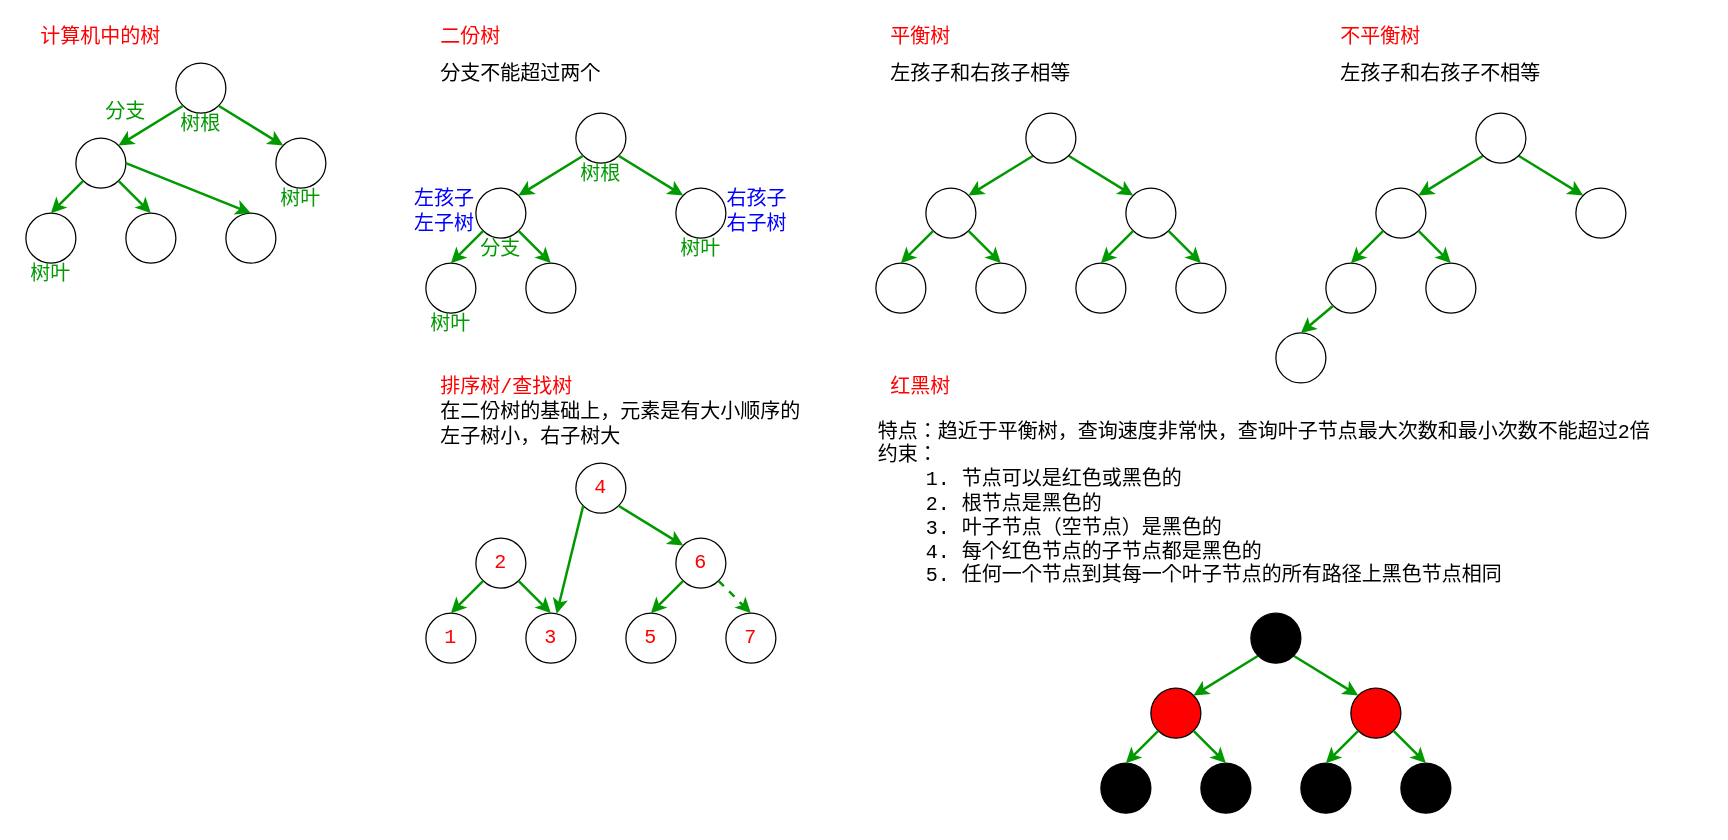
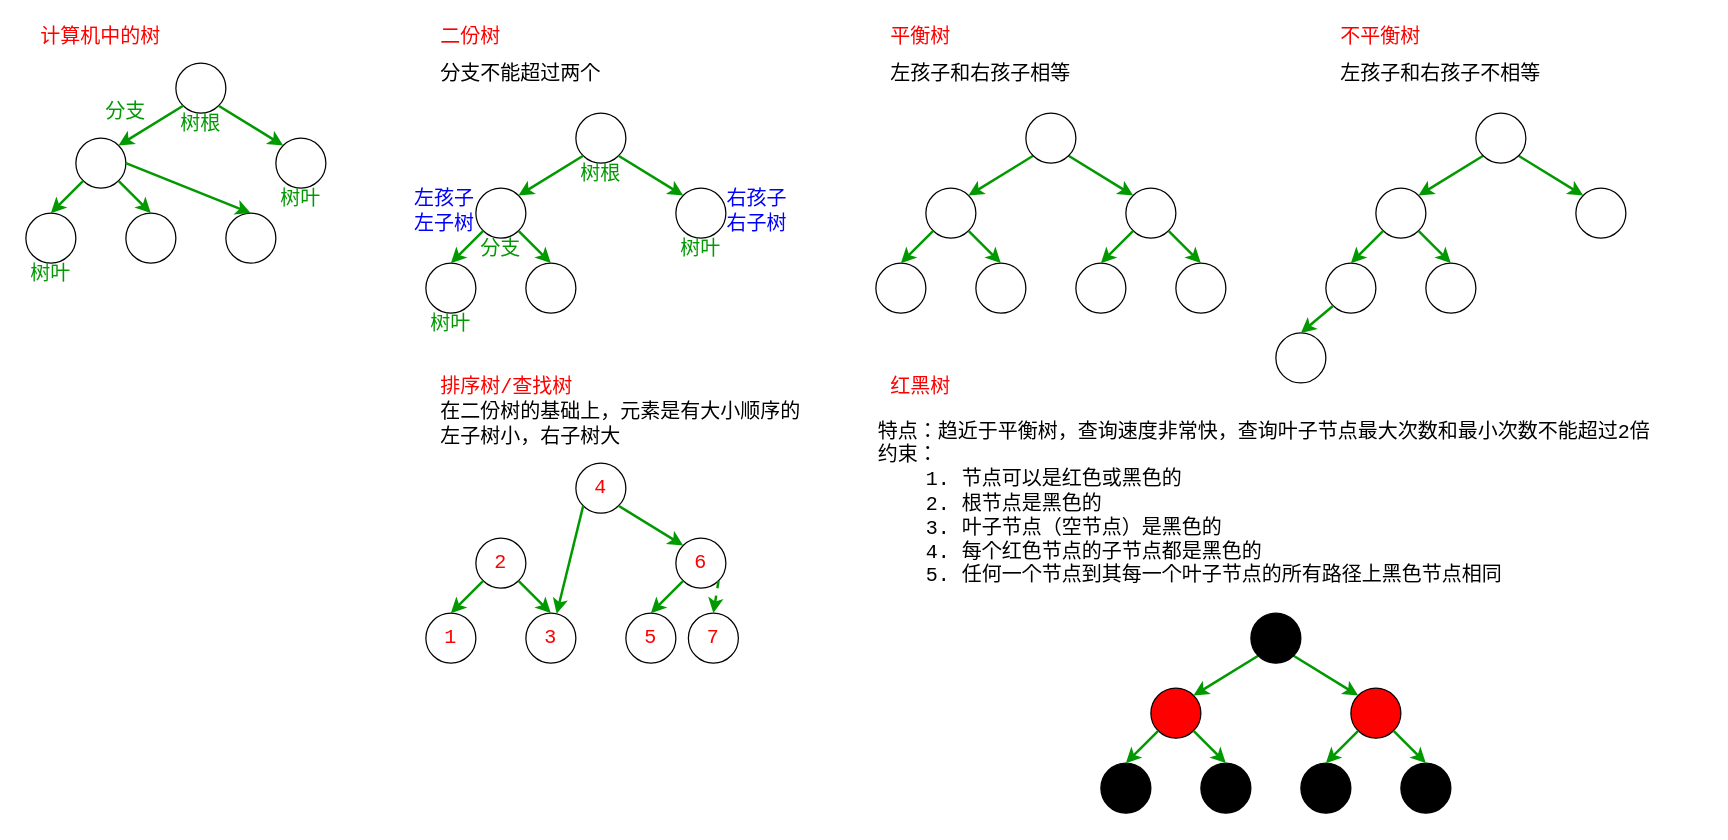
node "7": moved (751, 638) -> (713, 638)
